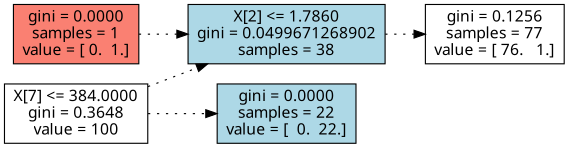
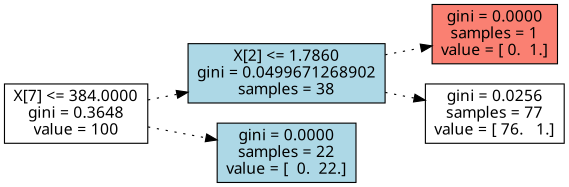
edge "gini = 0.0000 samples = 1 value = [ 0.  1.]" -> "X[2] <= 1.7860 gini = 0.0499671268902 samples = 38": reversed
node "gini = 0.1256 samples = 77 value = [ 76.   1.]": label "gini = 0.1256 samples = 77 value = [ 76.   1.]" -> "gini = 0.0256 samples = 77 value = [ 76.   1.]"
